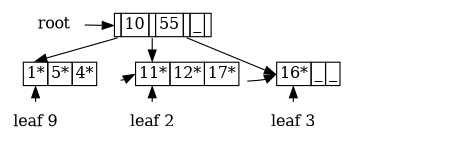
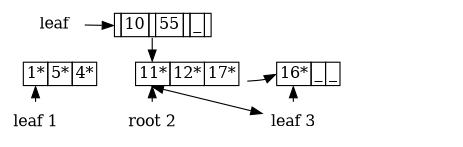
node "root": label "root" -> "leaf"
edge "10" -> "1*": removed
edge "10" -> "16*": removed
edge "1*" -- "11*": now "leaf 3" -- "11*"
node "leaf 9": label "leaf 9" -> "leaf 1"
node "leaf 2": label "leaf 2" -> "root 2"
